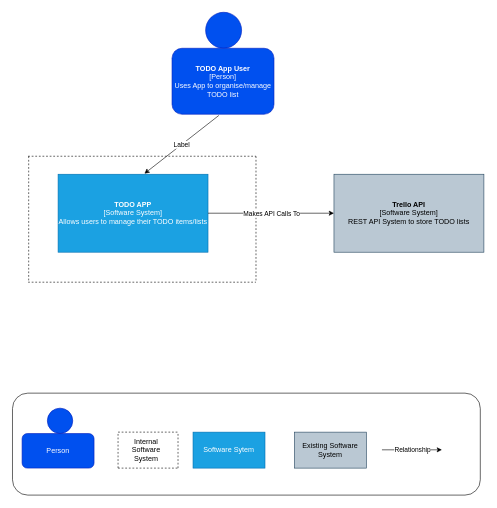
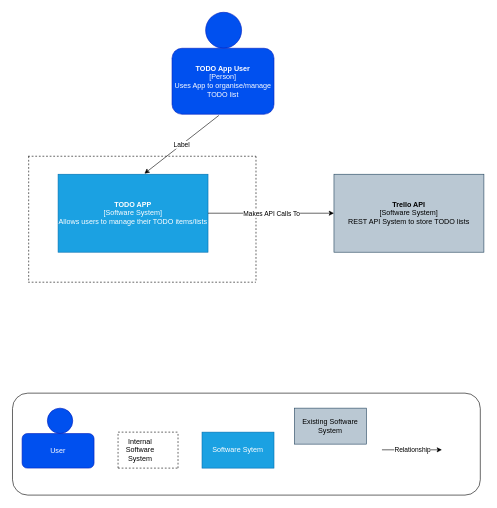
node "Internal Software System": moved (146, 450) -> (140, 450)
node "Software Sytem": moved (229, 450) -> (238, 450)
node "Existing Software System": moved (330, 450) -> (330, 426)
node "Person": label "Person" -> "User"
